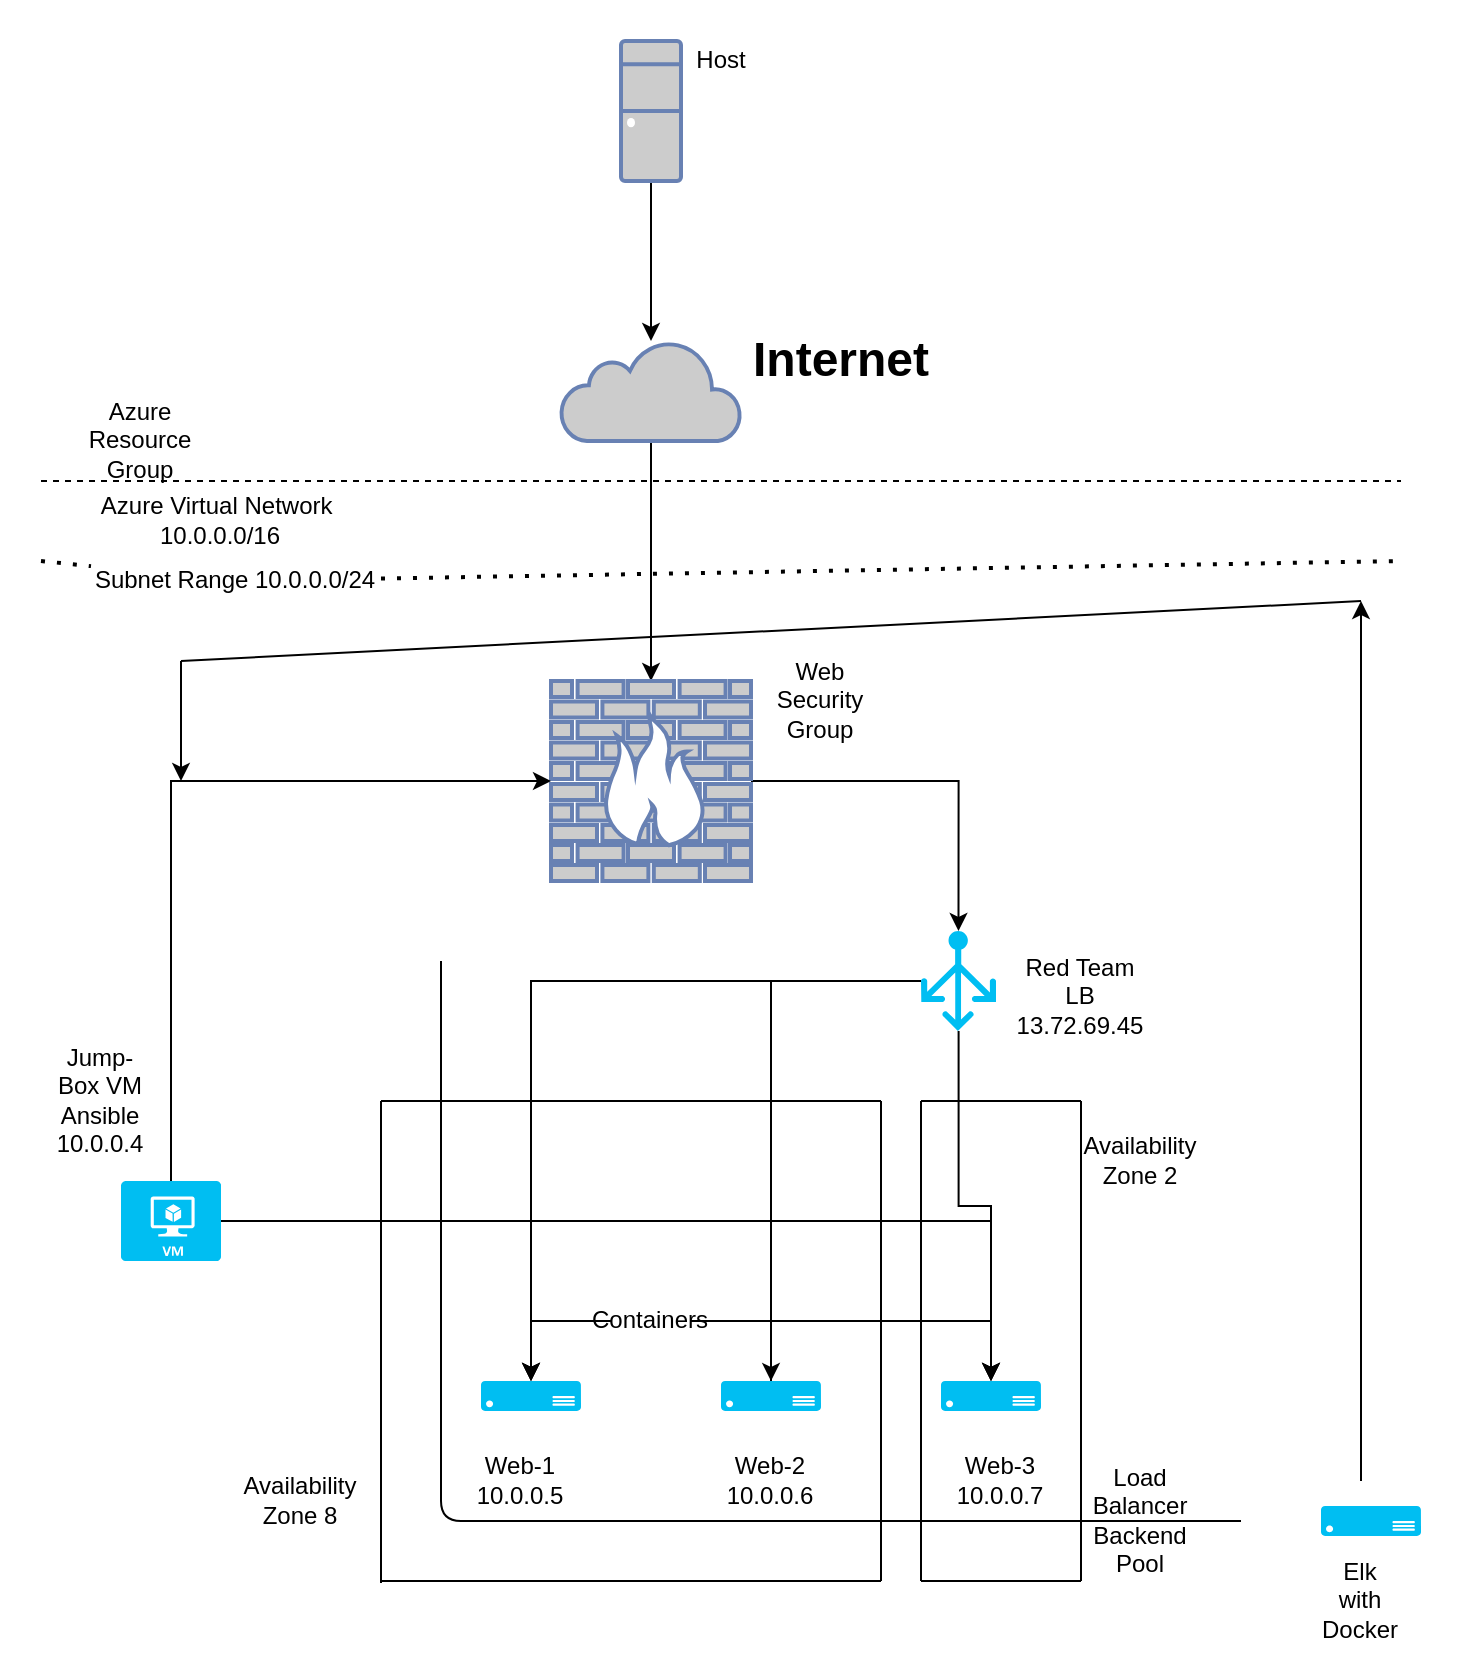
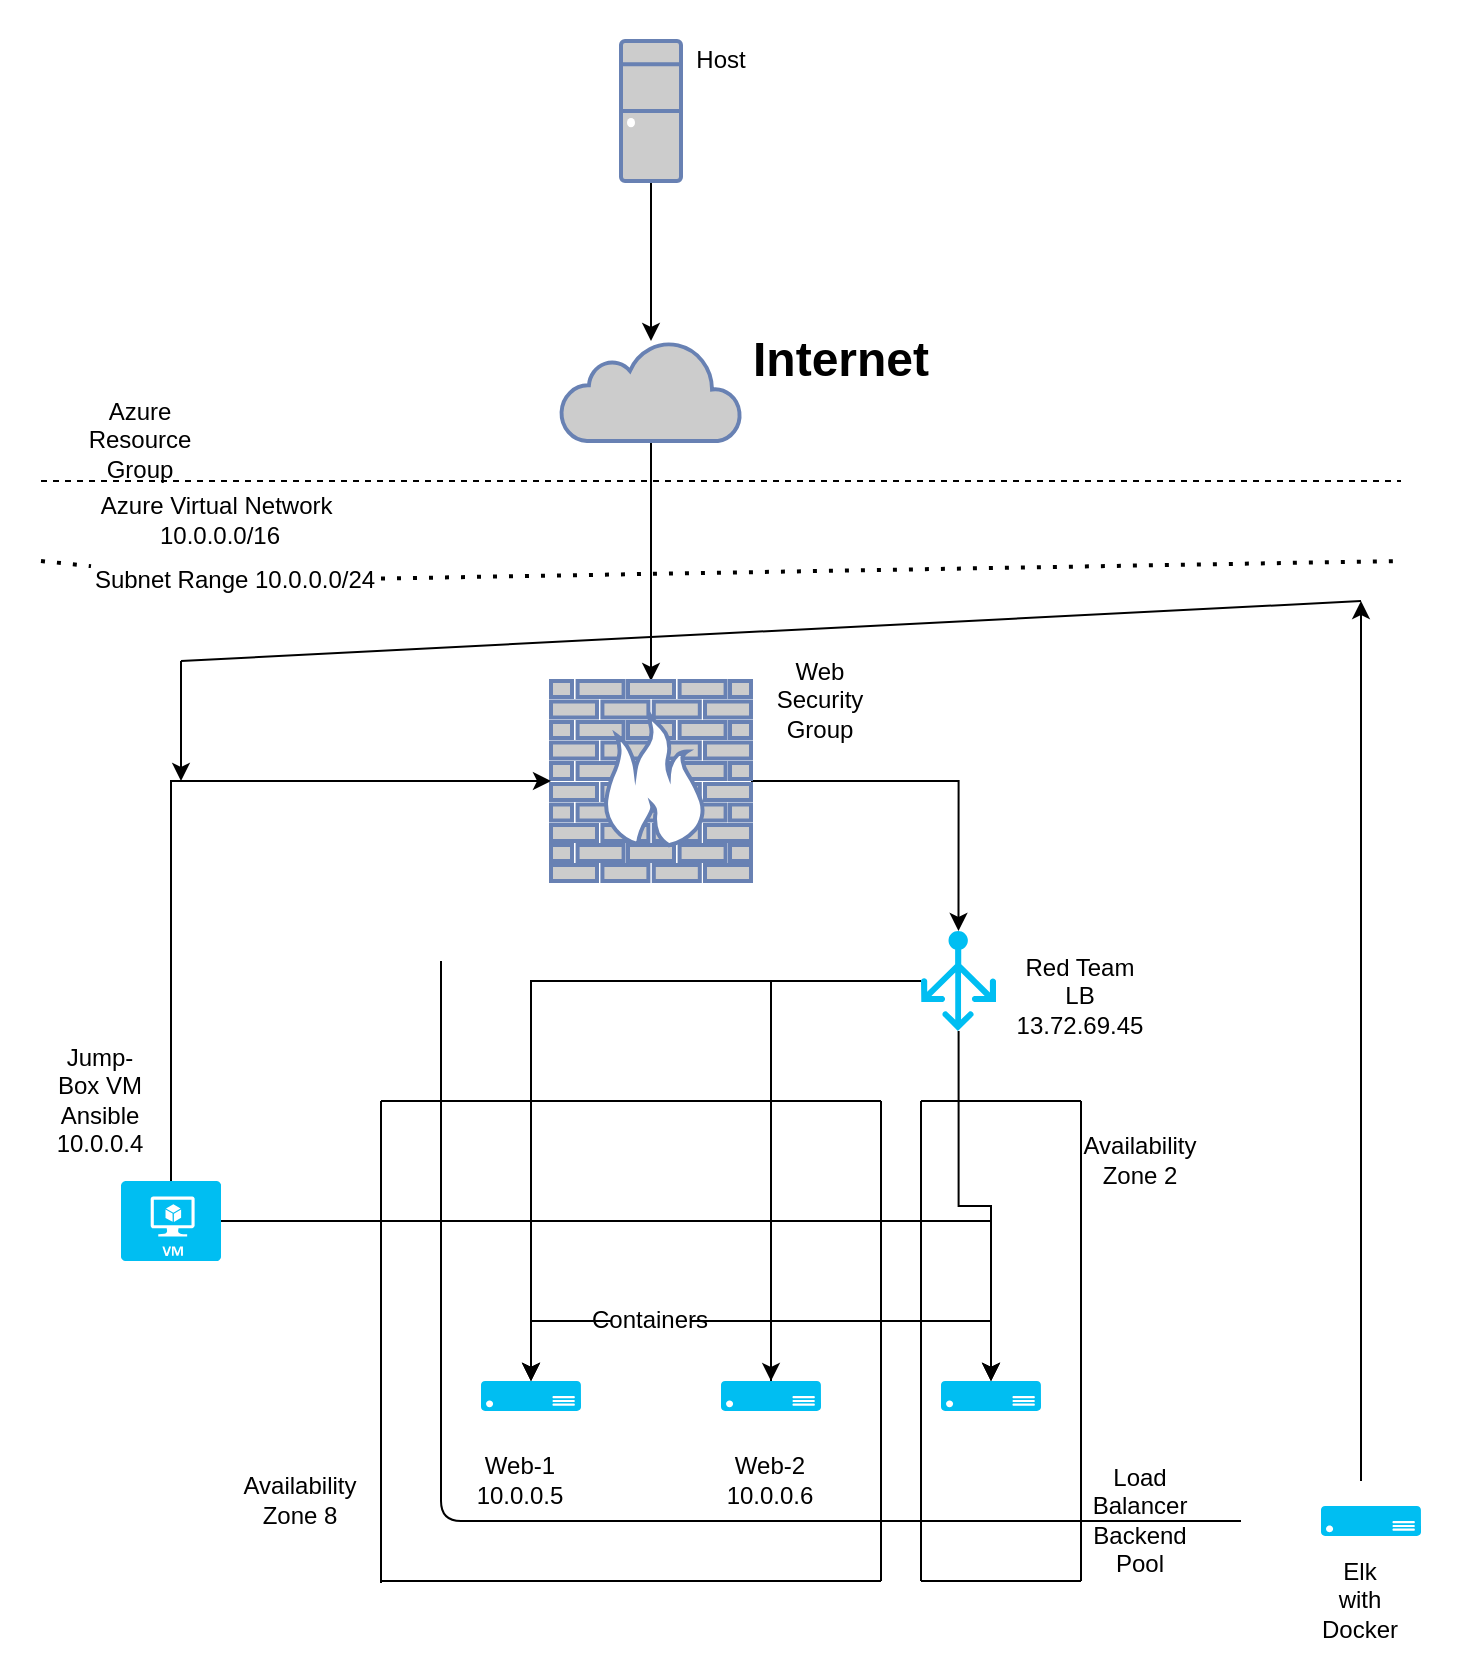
node "Web-3 10.0.0.7": removed
